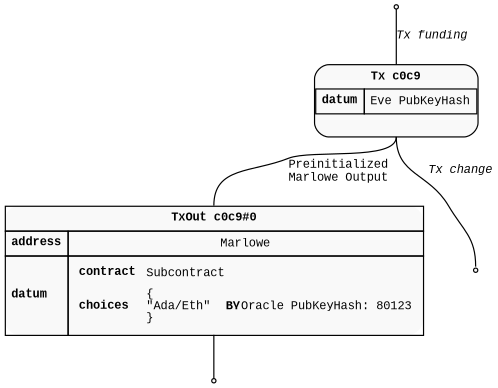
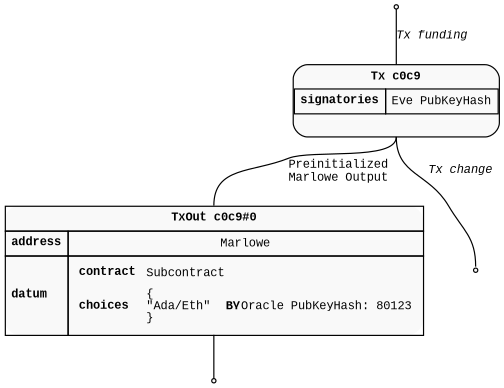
node "Tx c0c9": text "datum" -> "signatories"
